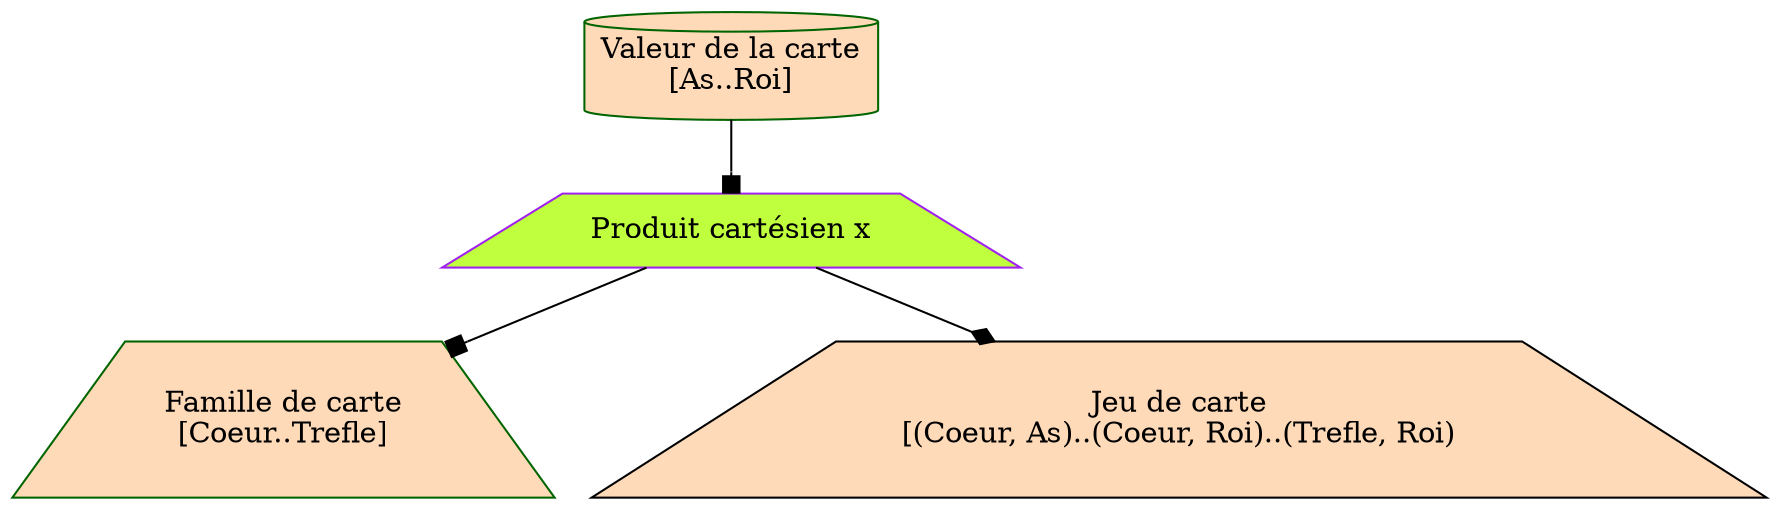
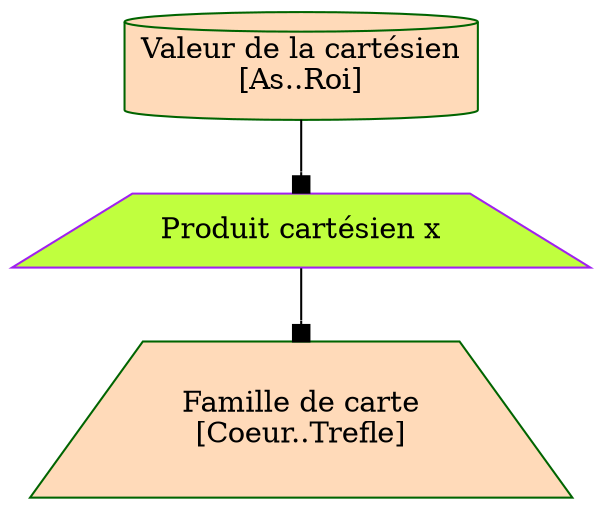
node "Valeur de la carte [As..Roi]": label "Valeur de la carte [As..Roi]" -> "Valeur de la cartésien [As..Roi]"
node "Jeu de carte [(Coeur, As)..(Coeur, Roi)..(Trefle, Roi)": removed
